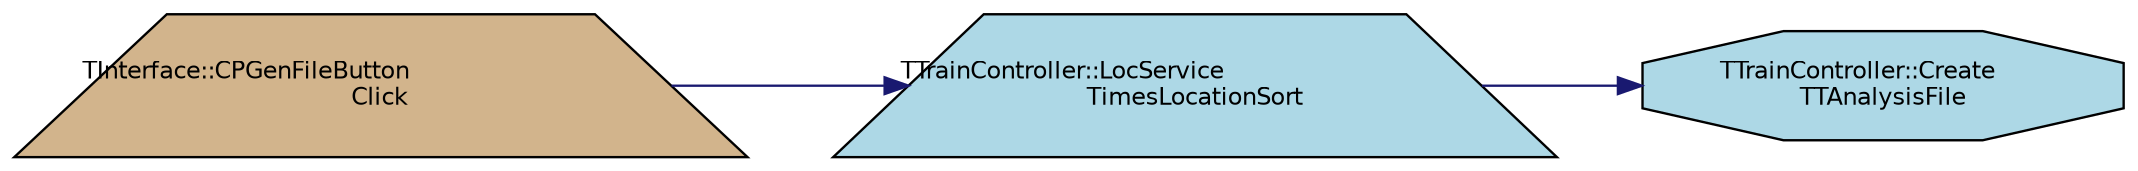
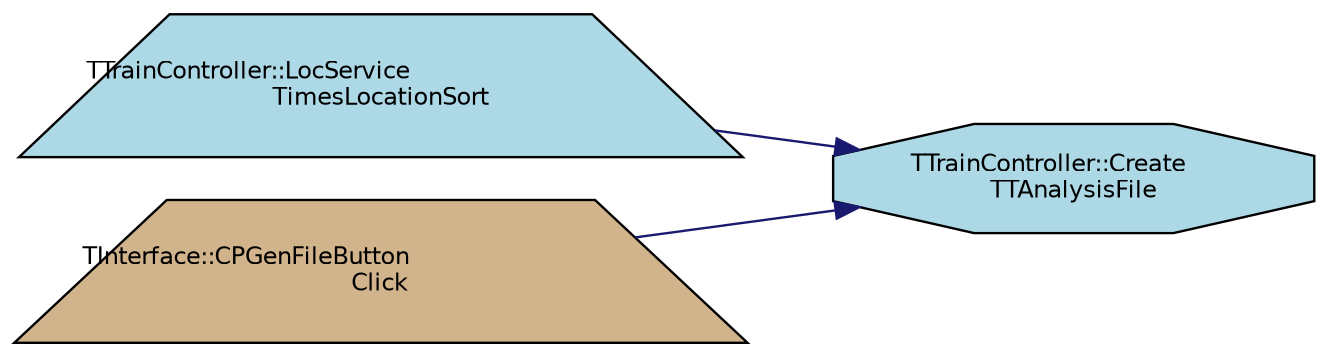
edge "TInterface::CPGenFileButton Click" -> "TTrainController::LocService TimesLocationSort": now "TInterface::CPGenFileButton Click" -> "TTrainController::Create TTAnalysisFile"
